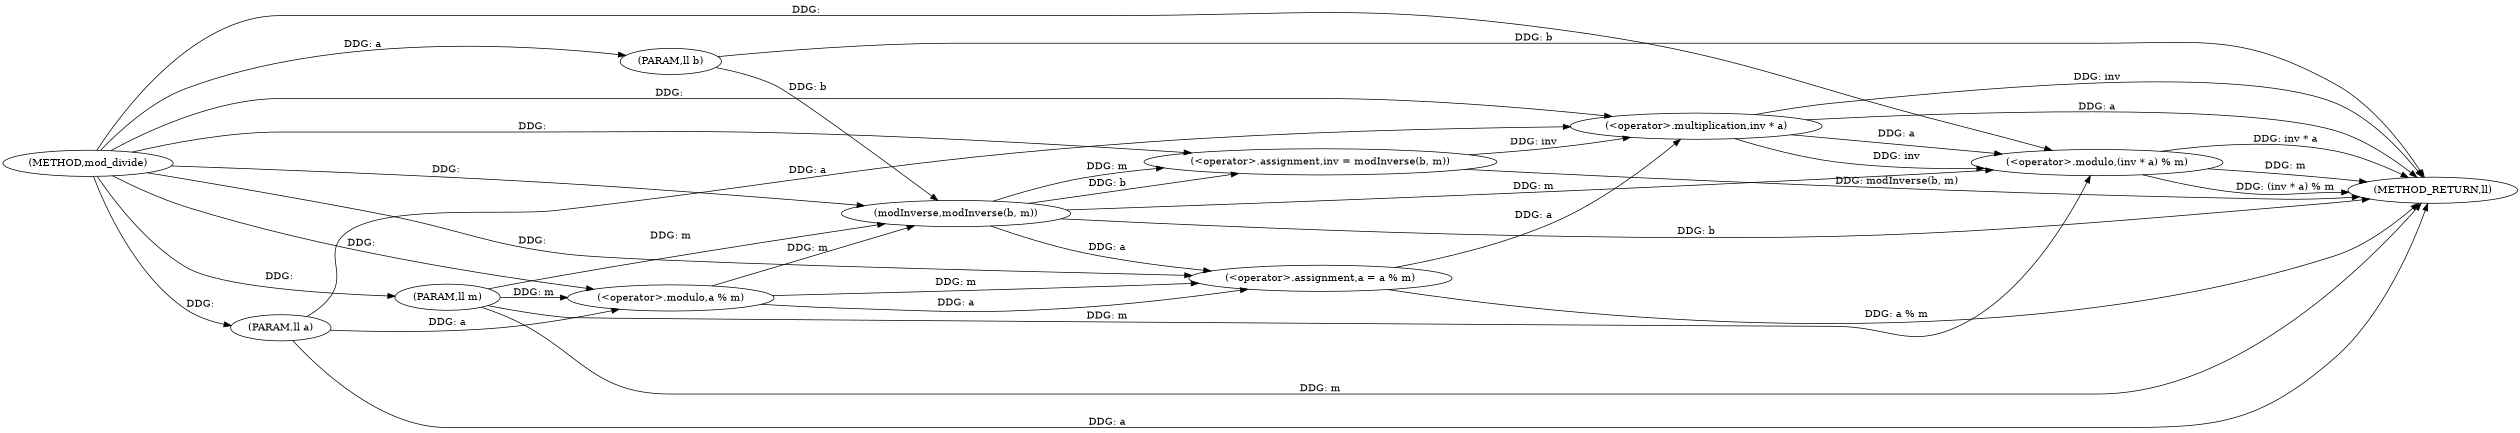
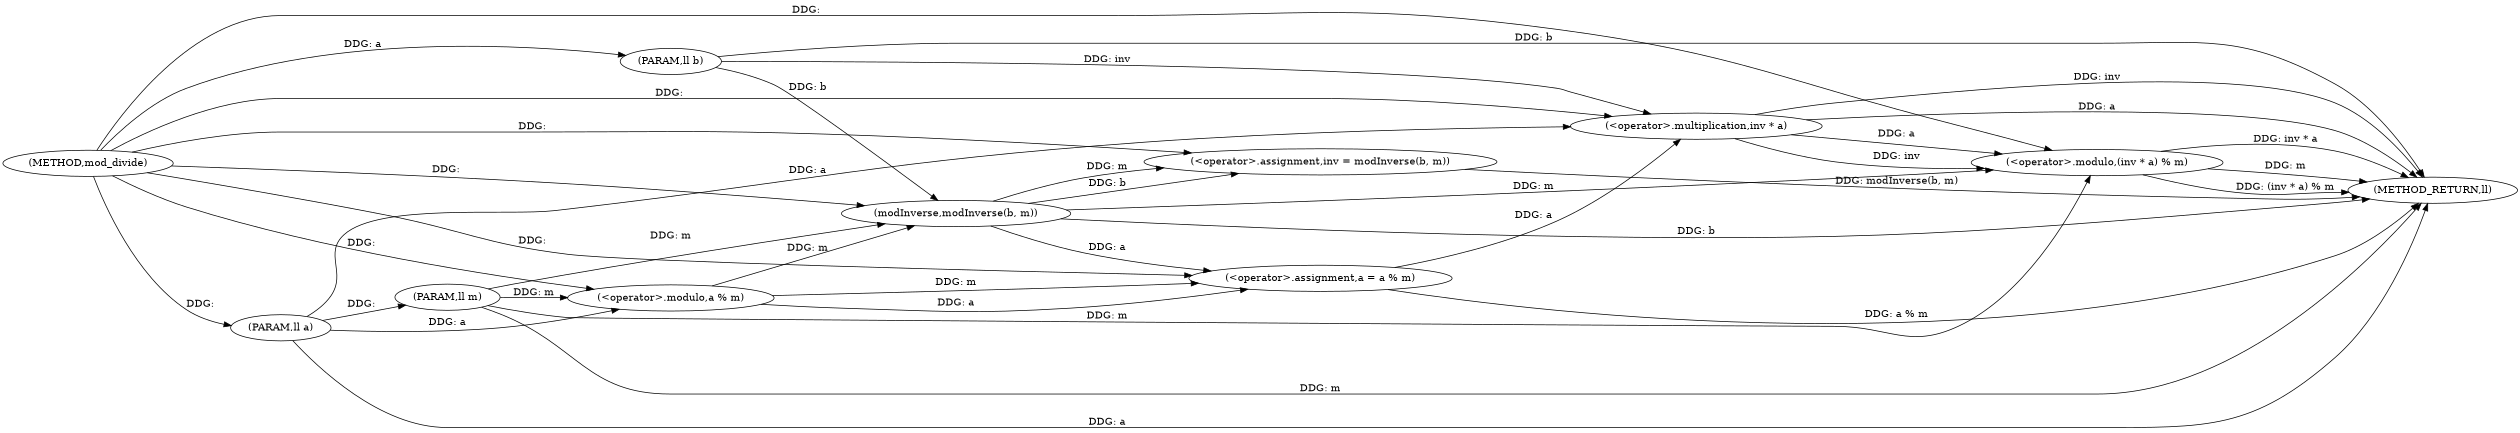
edge "(<operator>.assignment,inv = modInverse(b, m))" -> "(<operator>.multiplication,inv * a)": now "(PARAM,ll b)" -> "(<operator>.multiplication,inv * a)"
edge "(METHOD,mod_divide)" -> "(PARAM,ll m)": now "(PARAM,ll a)" -> "(PARAM,ll m)"
